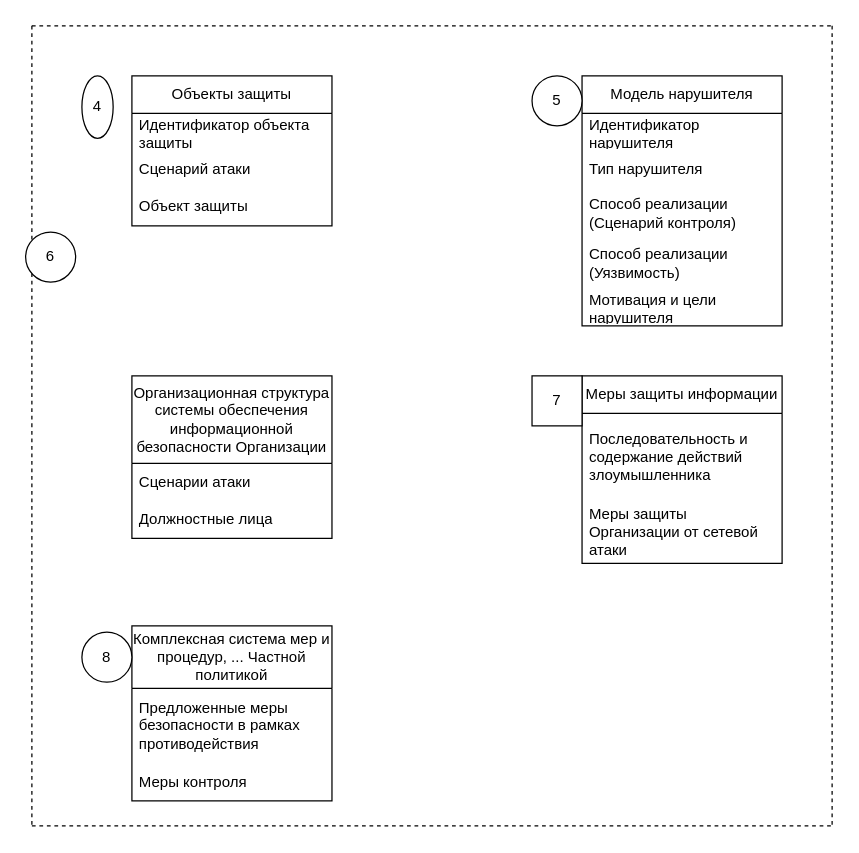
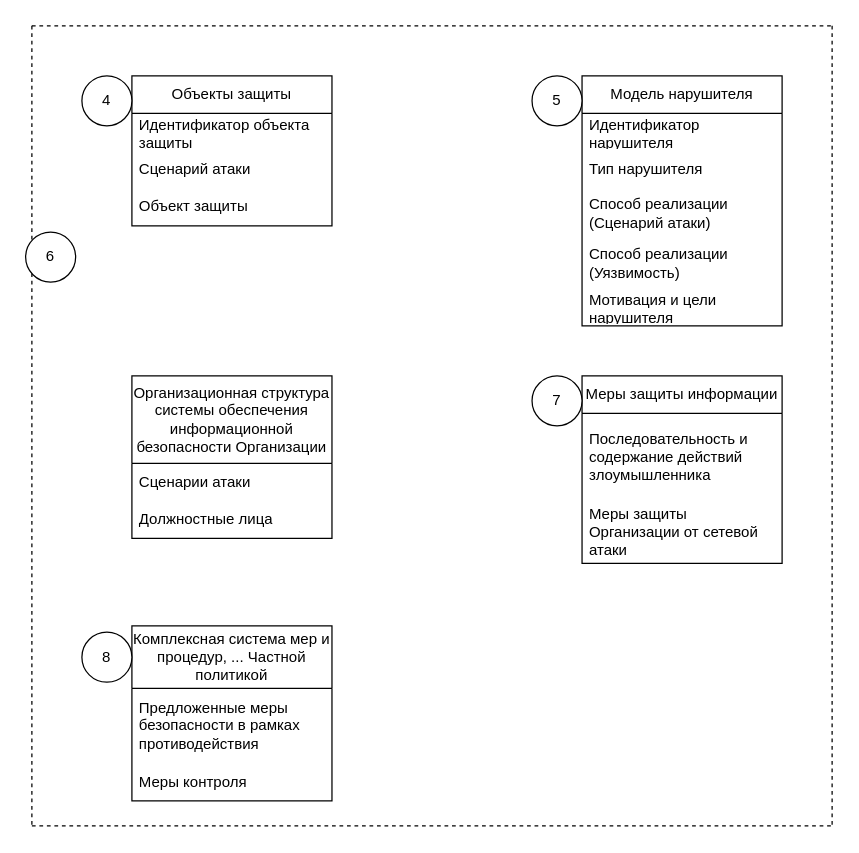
node "4": size 31x63 -> 50x50
node "Способ реализации (Сценарий контроля)": label "Способ реализации (Сценарий контроля)" -> "Способ реализации (Сценарий атаки)"
node "7": shape rectangle -> ellipse
